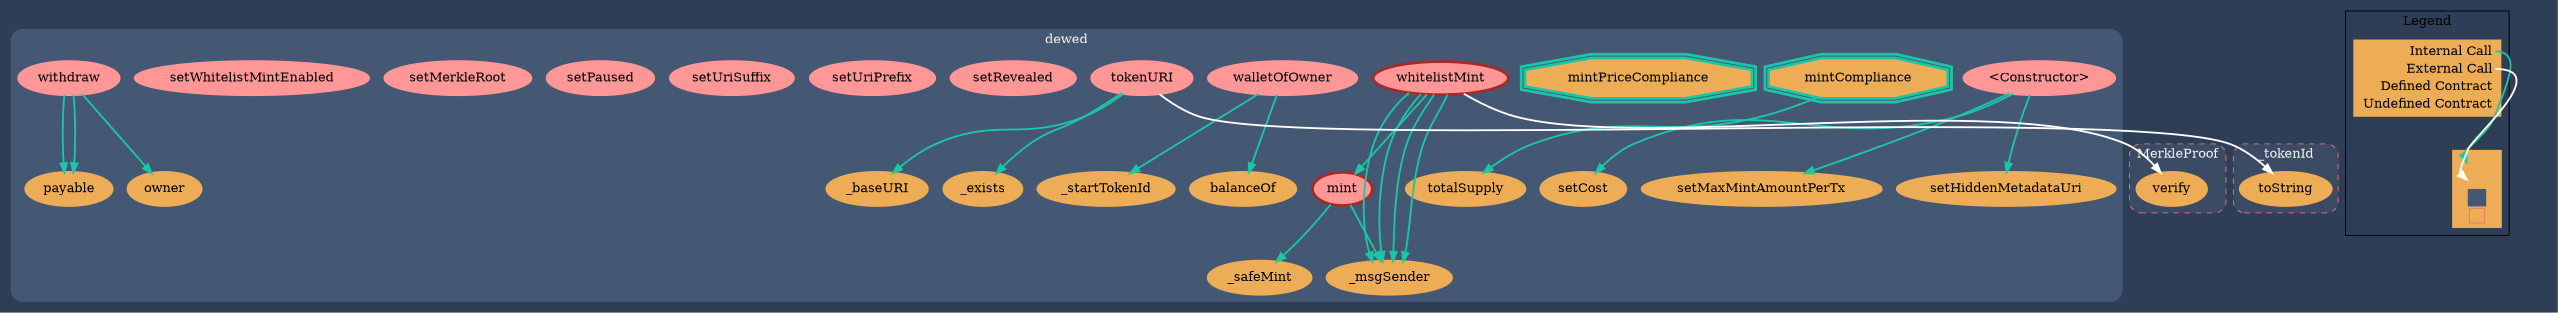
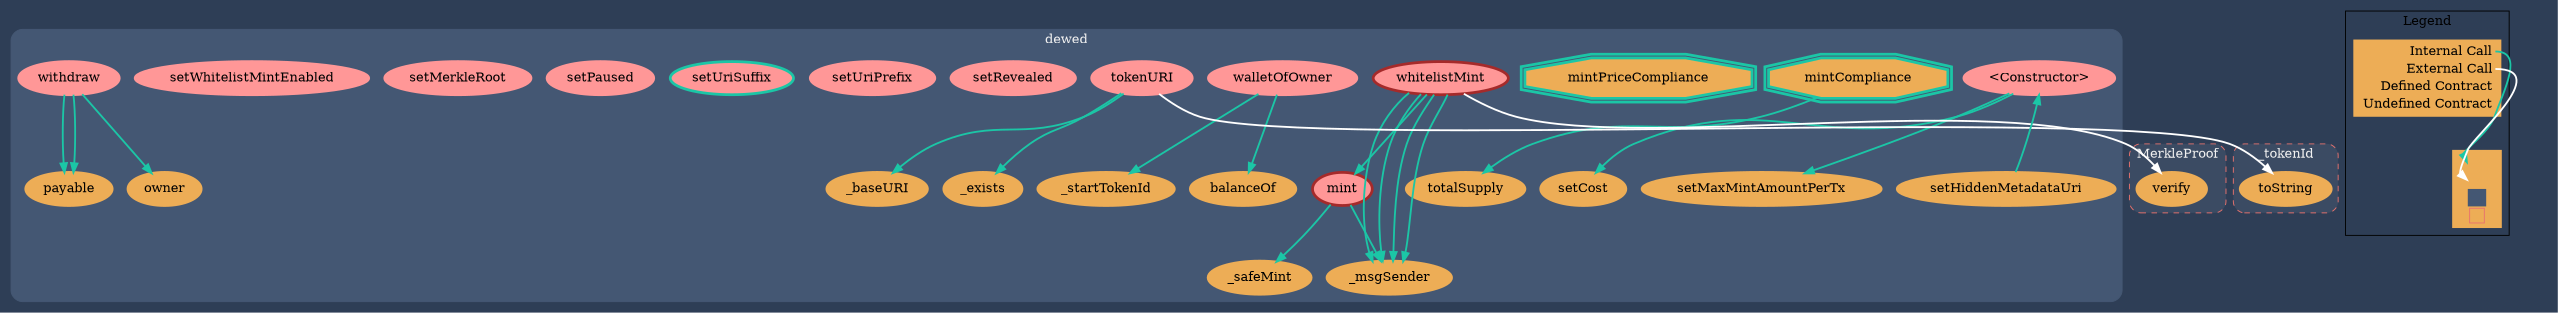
node "setUriSuffix": color #ff9797 -> #1bc6a6
edge "<Constructor>" -> "setHiddenMetadataUri": reversed
